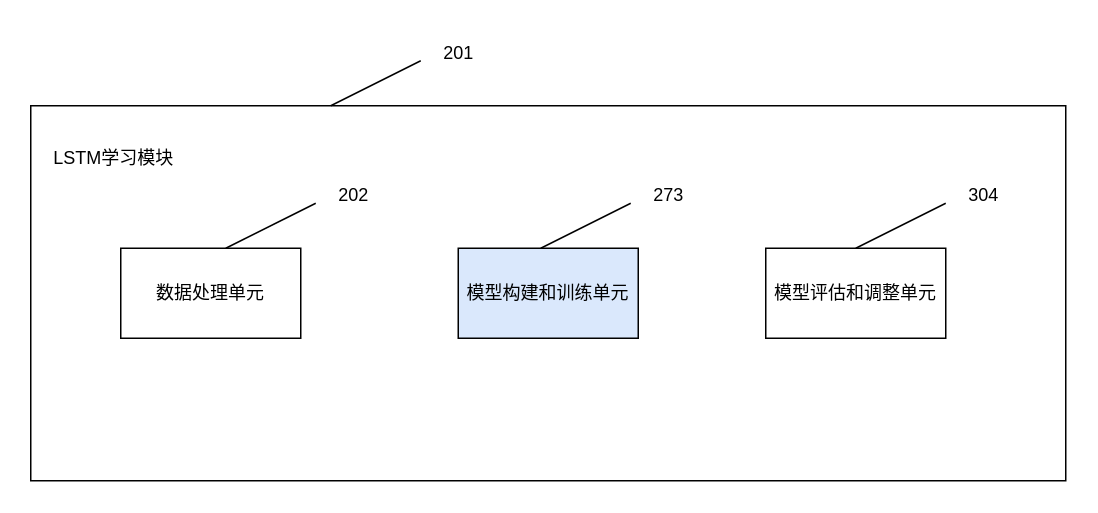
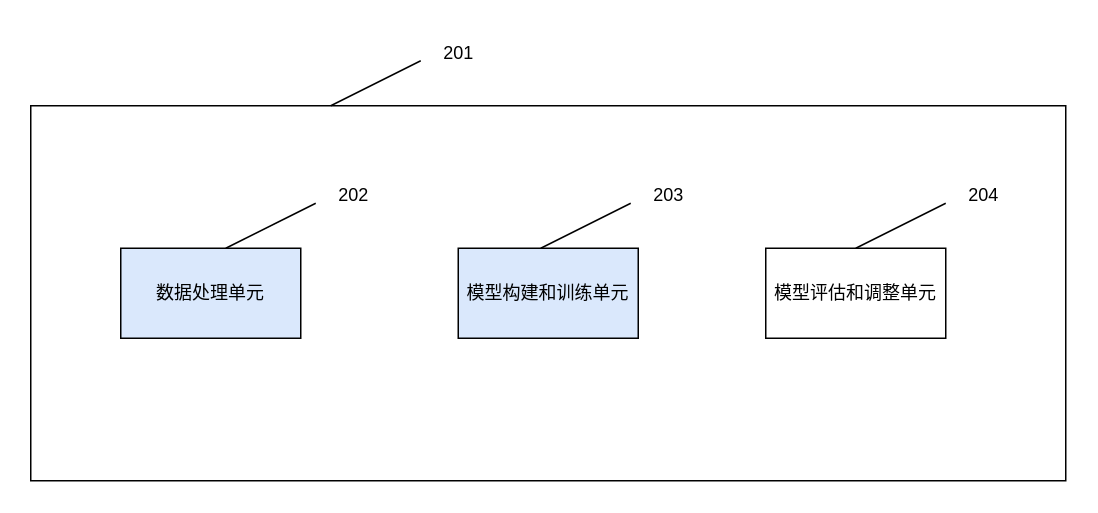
node "LSTM学习模块": removed
node "273": label "273" -> "203"
node "304": label "304" -> "204"
node "数据处理单元": fillcolor #ffffff -> #dae8fc
